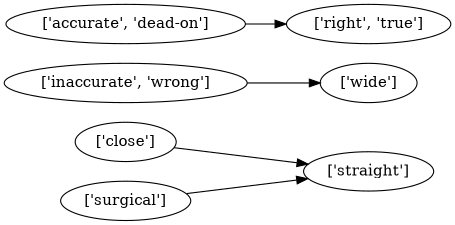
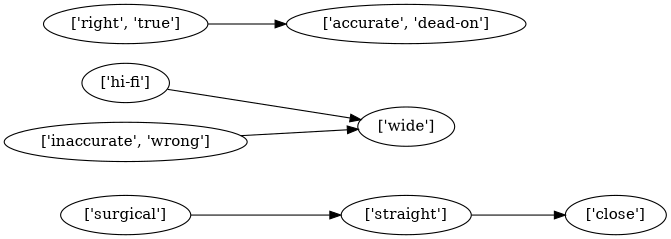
edge "['accurate', 'dead-on']" -> "['right', 'true']": reversed
node "['hi-fi']": added
edge "['close']" -> "['straight']": reversed
